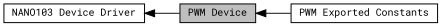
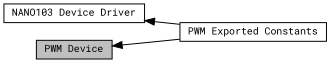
edge "PWM Device" -> "NANO103 Device Driver": now "PWM Exported Constants" -> "NANO103 Device Driver"
